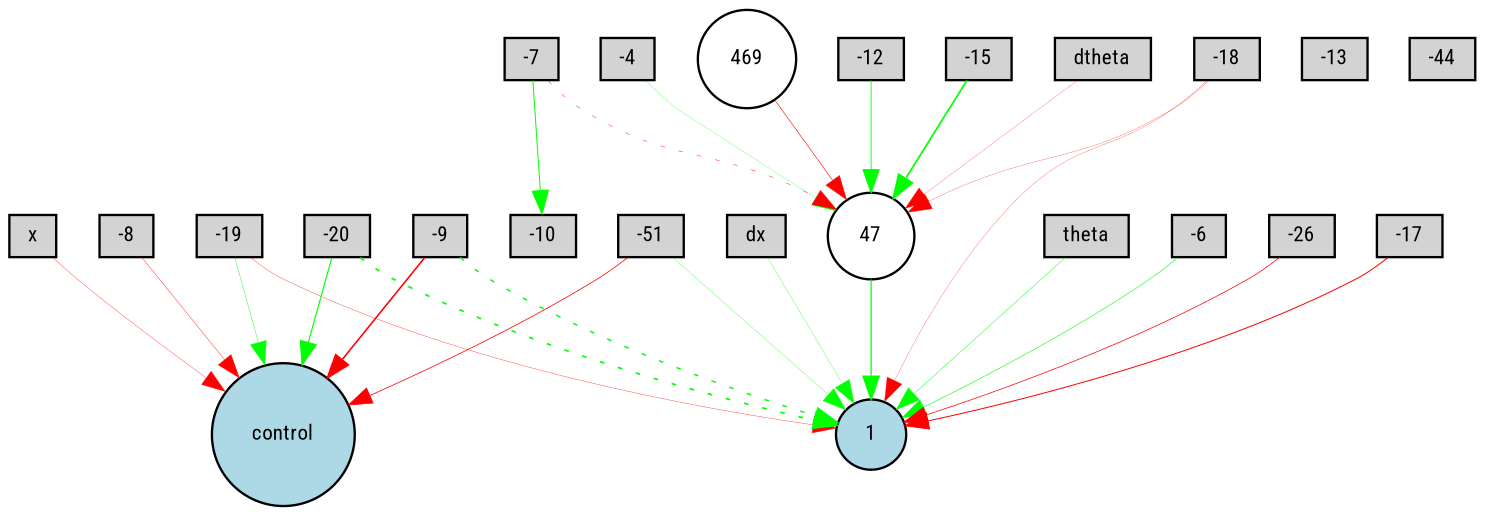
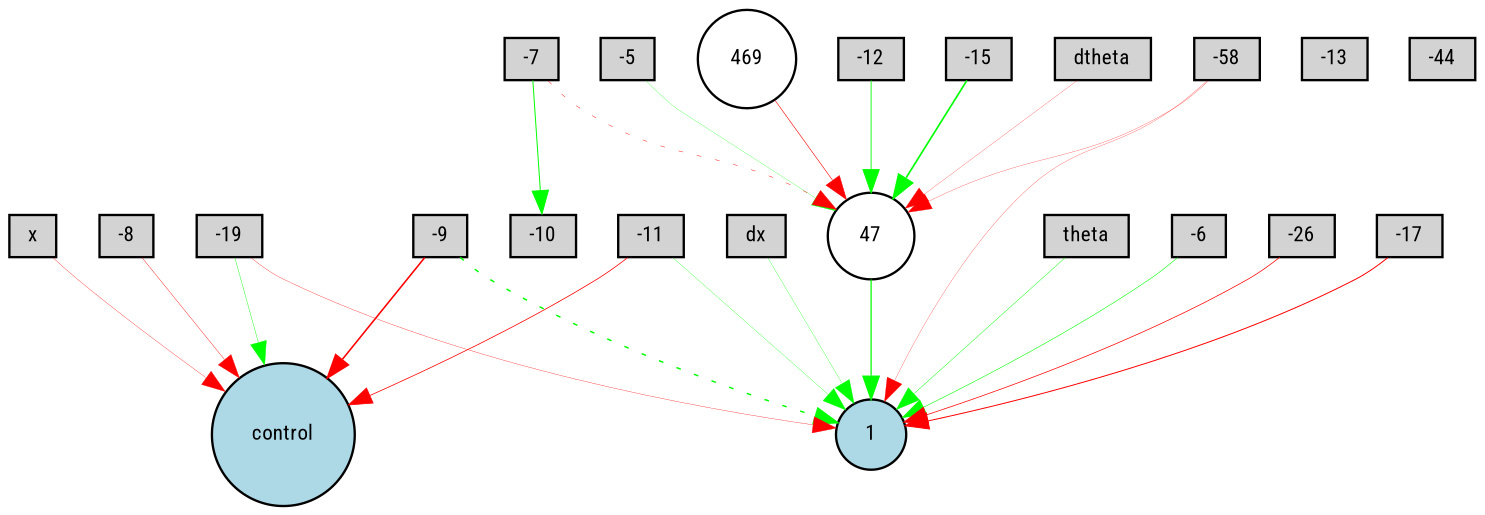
node "-4": label "-4" -> "-5"
node "-18": label "-18" -> "-58"
node "-20": removed
node "-51": label "-51" -> "-11"
